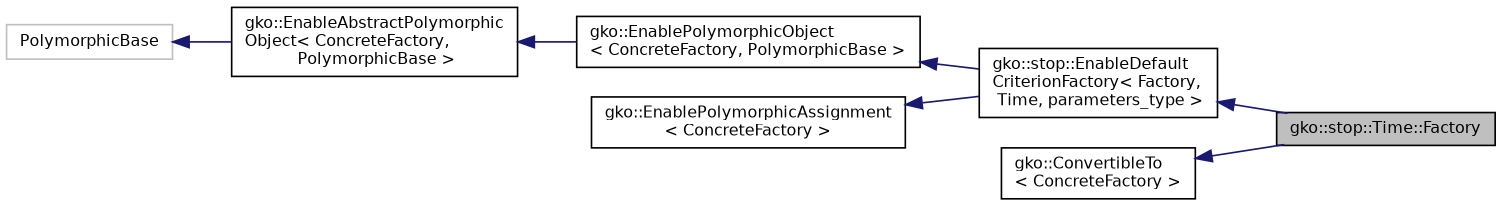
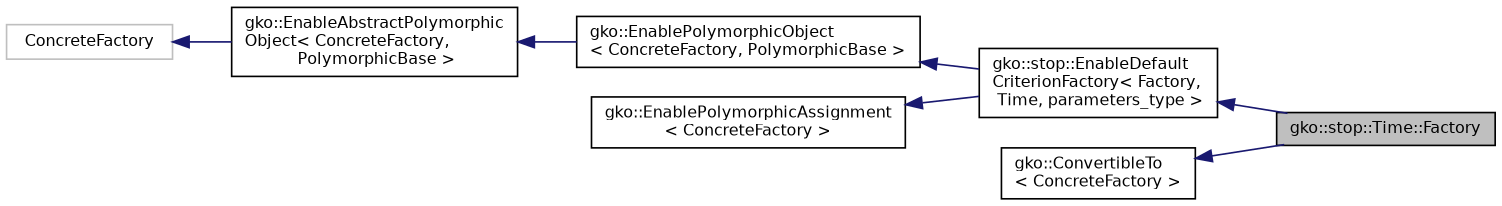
node "PolymorphicBase": label "PolymorphicBase" -> "ConcreteFactory"
